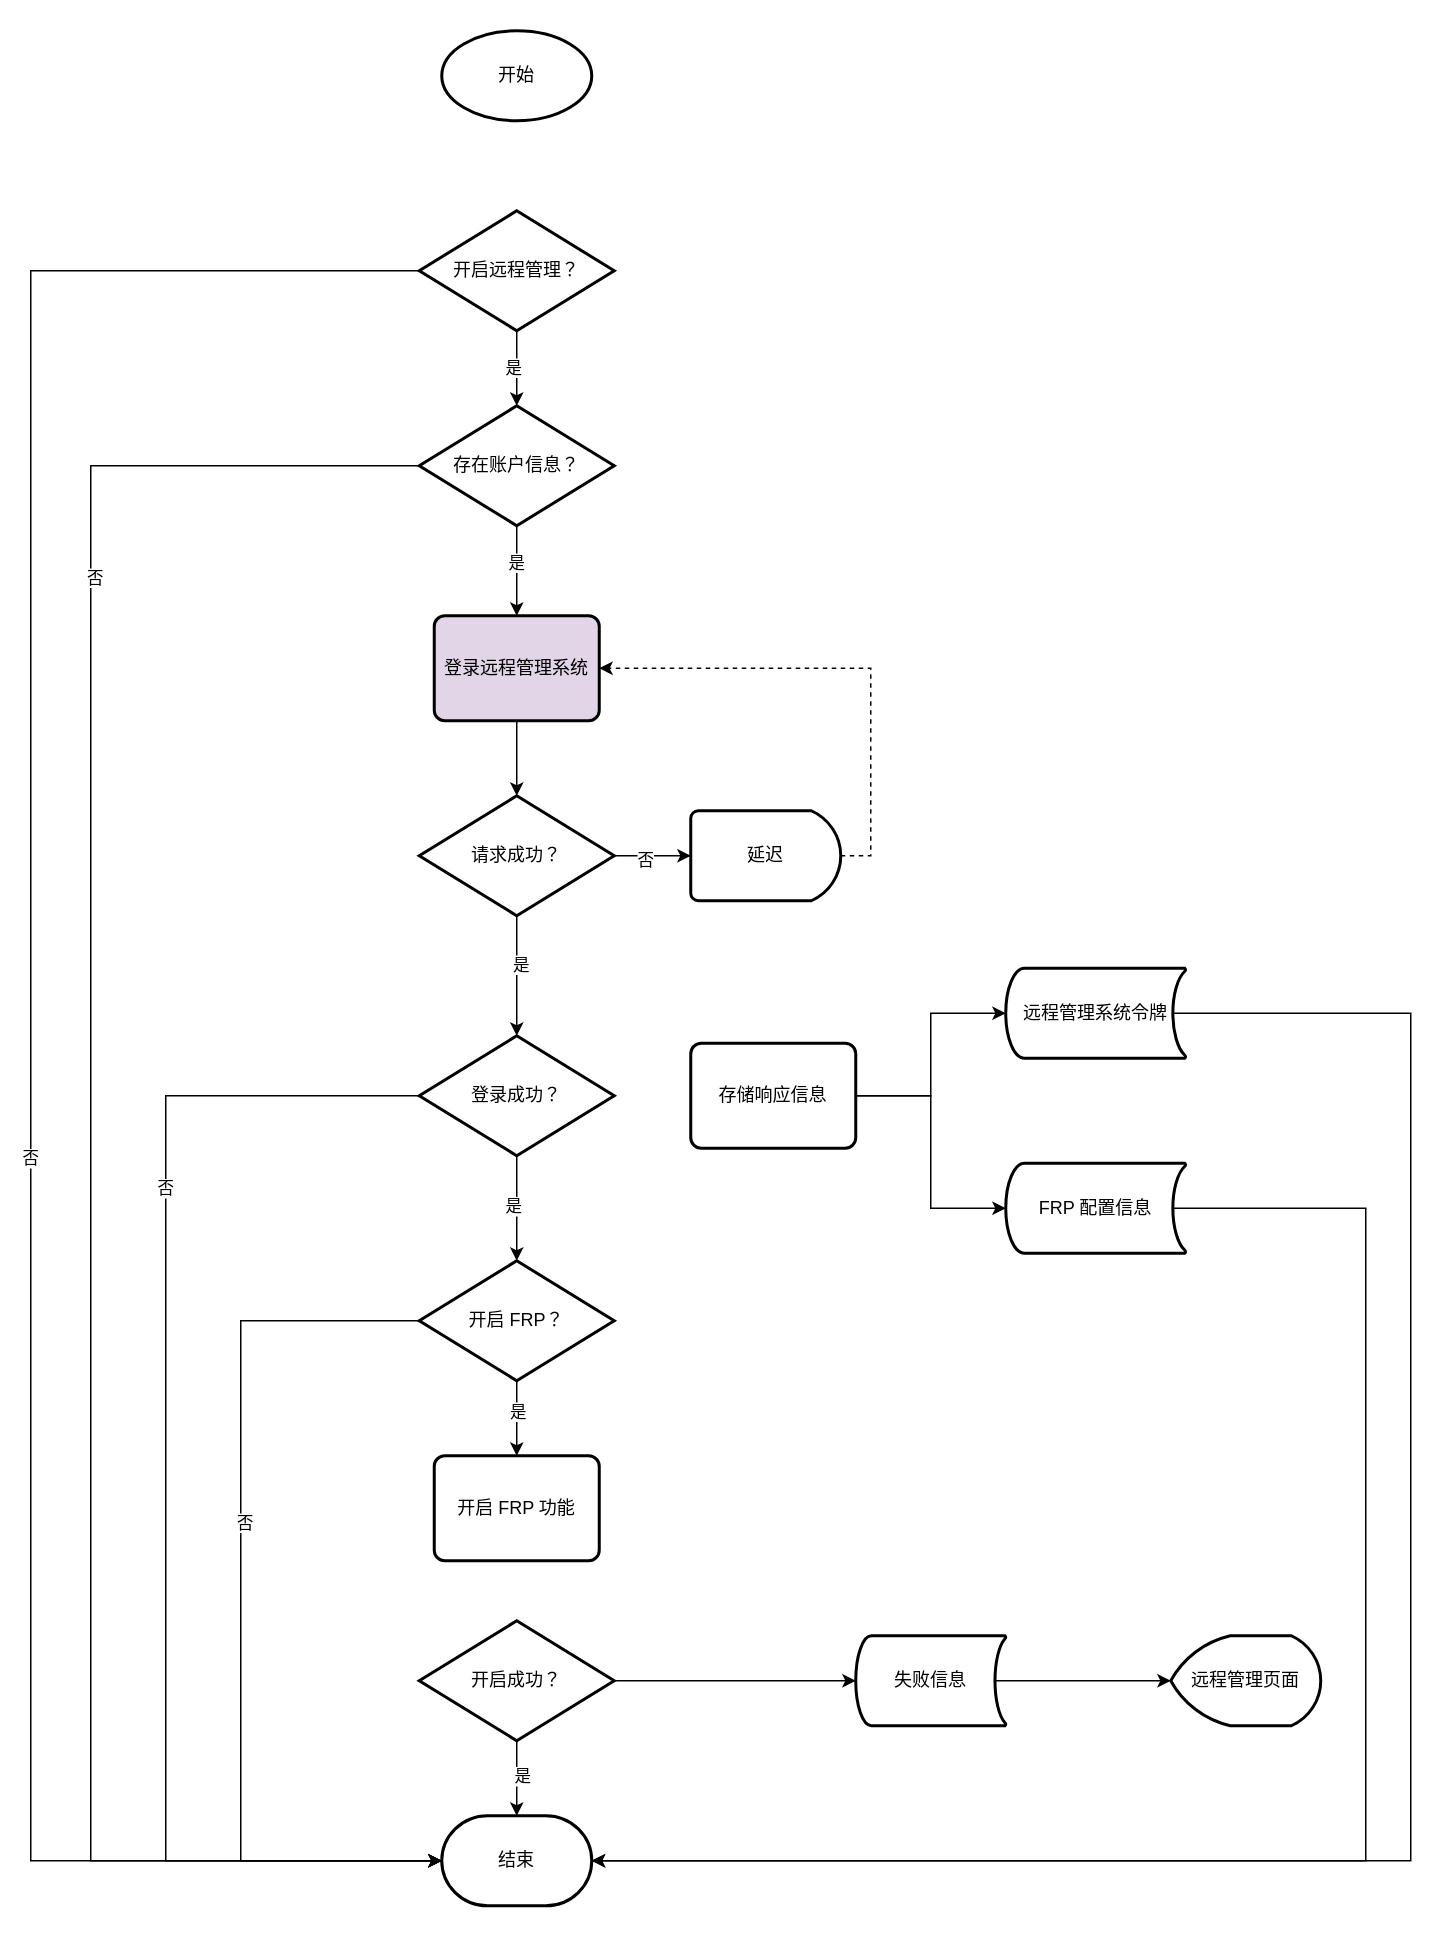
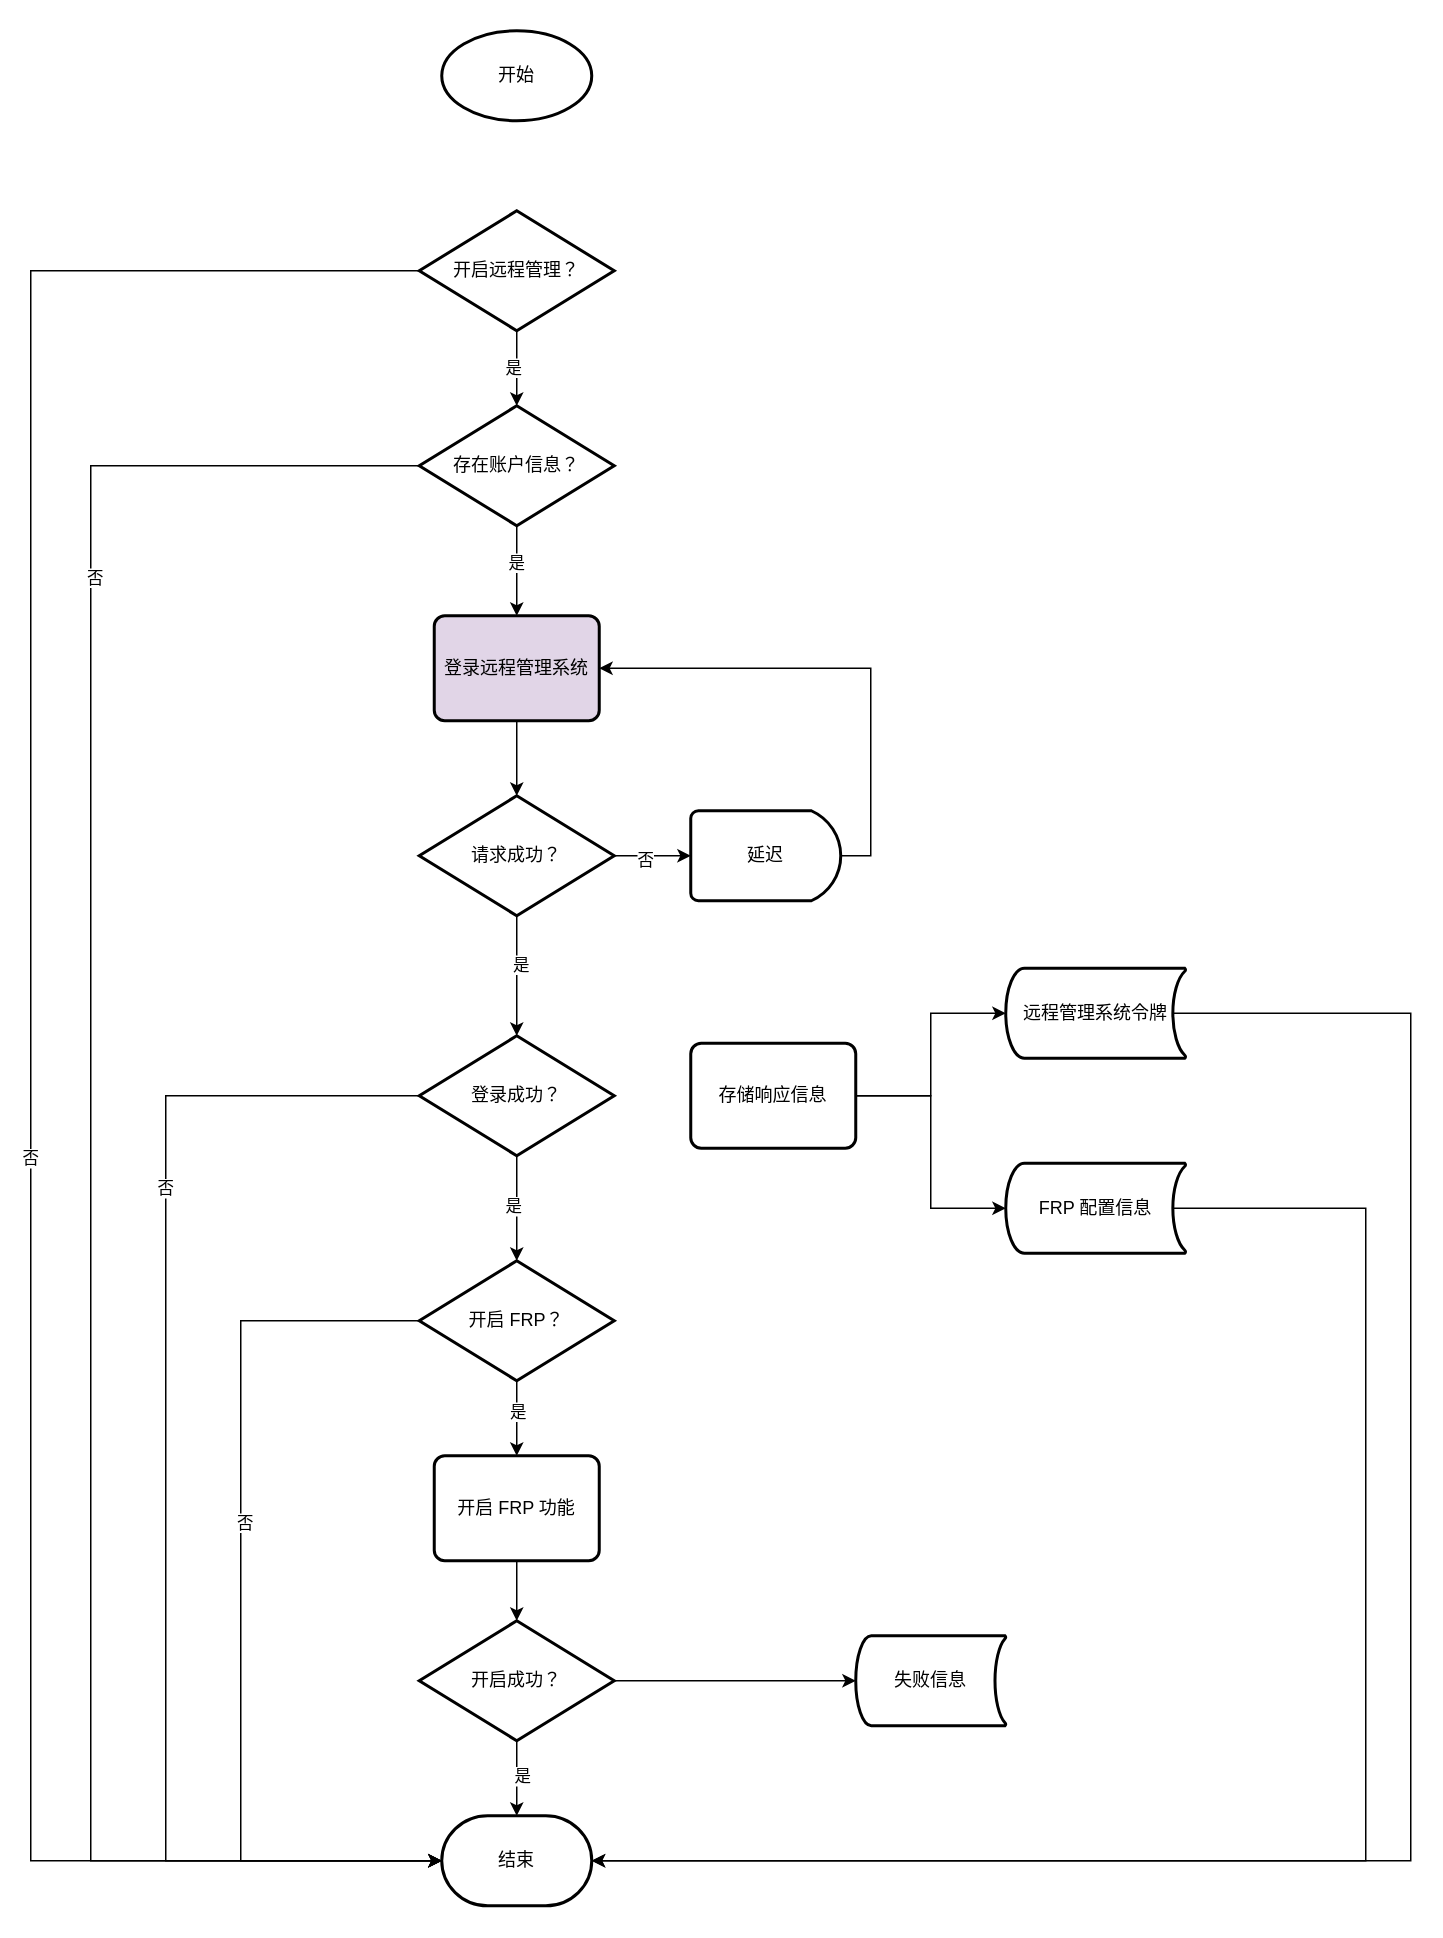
edge "延迟" -> "登录远程管理系统": style dashed -> solid
edge "开启 FRP 功能" -> "开启成功？": added
edge "失败信息" -> "远程管理页面": removed
node "远程管理页面": removed
